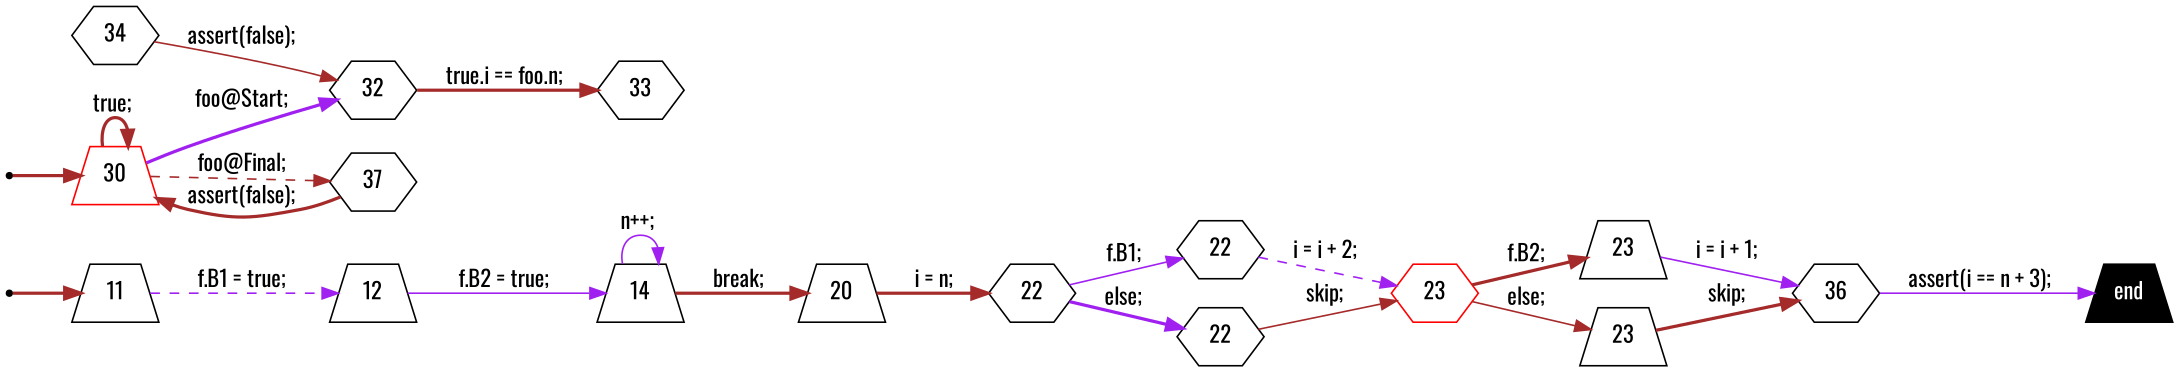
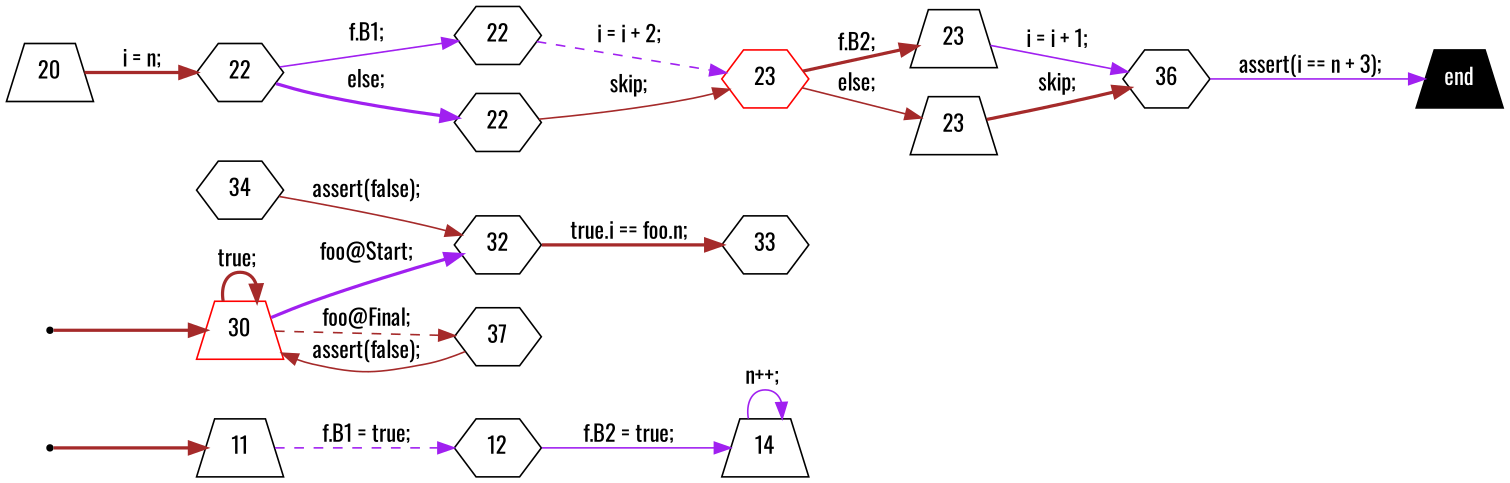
edge "37" -> "30": style bold -> solid
node "12": shape trapezium -> hexagon
edge "14" -> "20": removed, label "break;"
